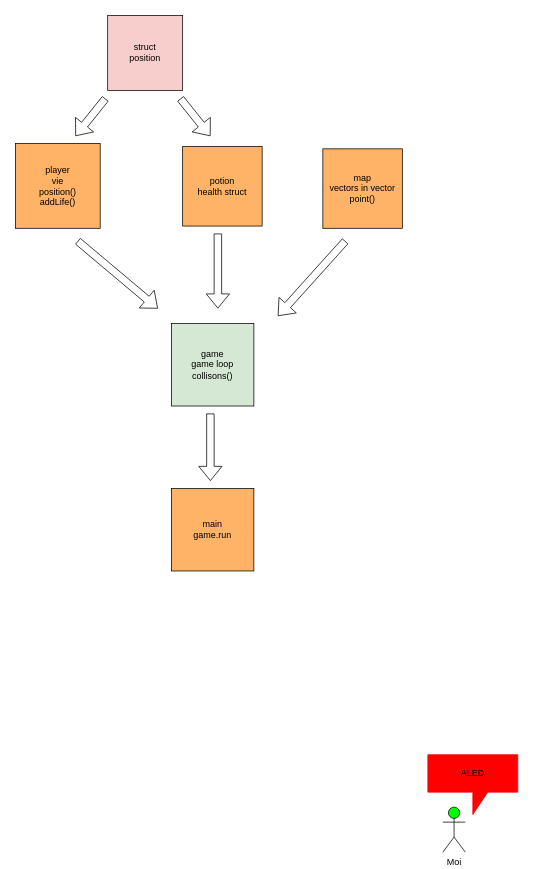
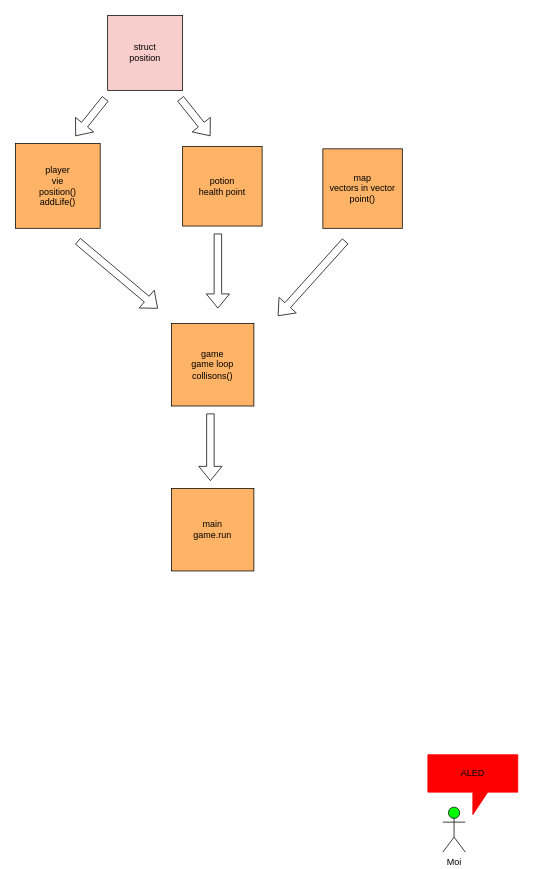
node "potion health struct": label "potion health struct" -> "potion health point"
node "game game loop collisons()": fillcolor #d5e8d4 -> #ffb366
